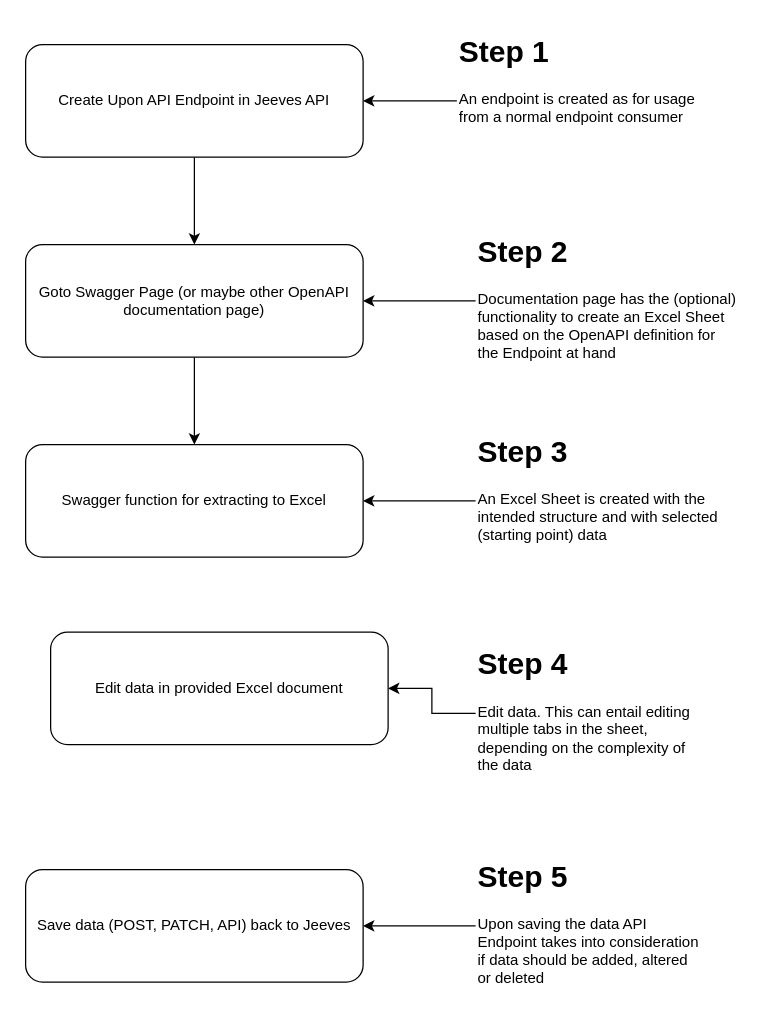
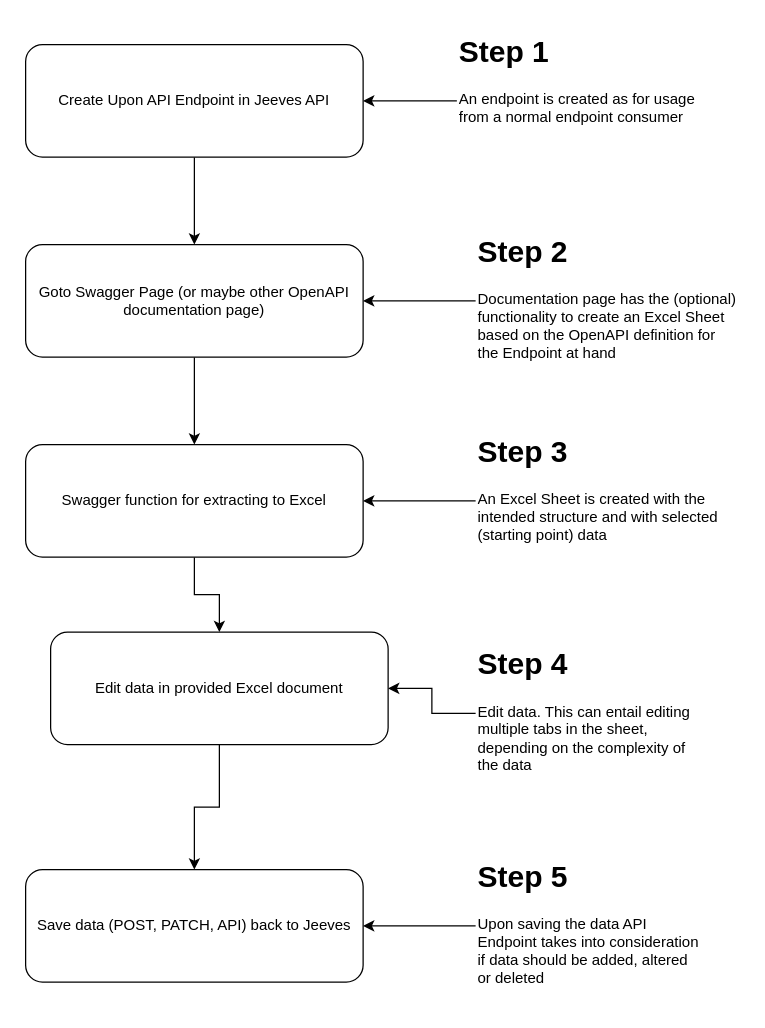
edge "Swagger function for extracting to Excel" -> "Edit data in provided Excel document": added
edge "Edit data in provided Excel document" -> "Save data (POST, PATCH, API) back to Jeeves": added
